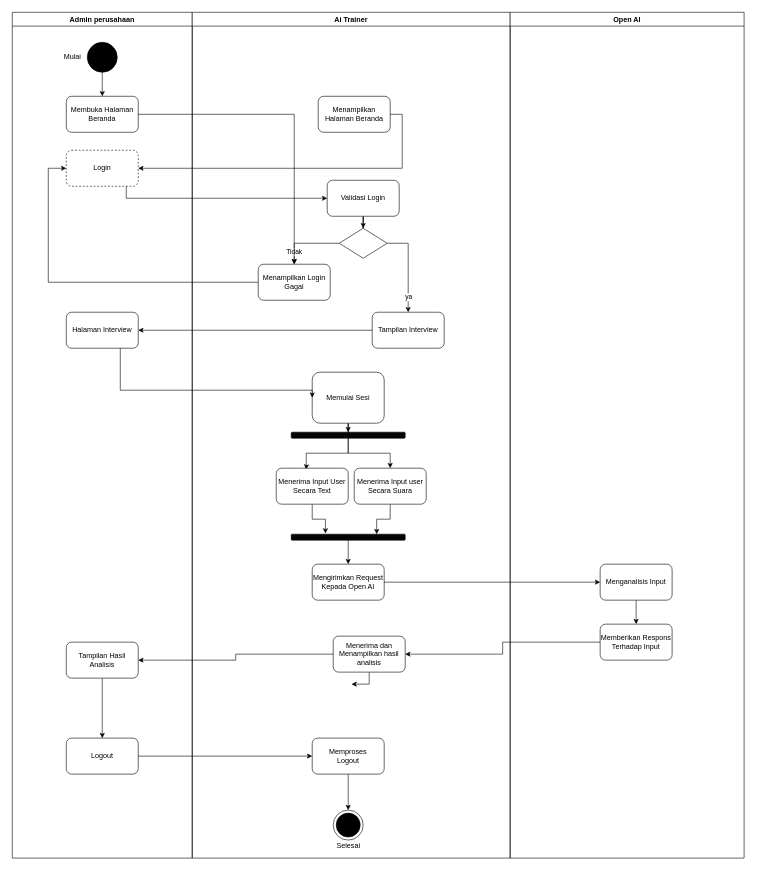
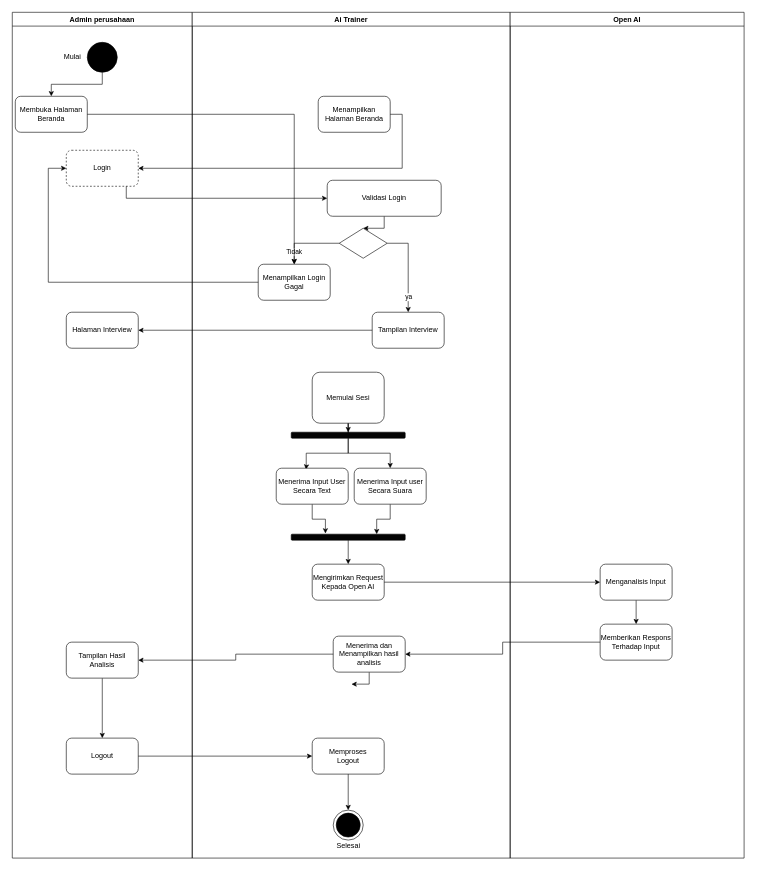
node "Membuka Halaman Beranda": moved (102, 114) -> (51, 114)
node "Validasi Login": size 72x36 -> 114x36
edge "Halaman Interview" -> "Memulai Sesi": removed
